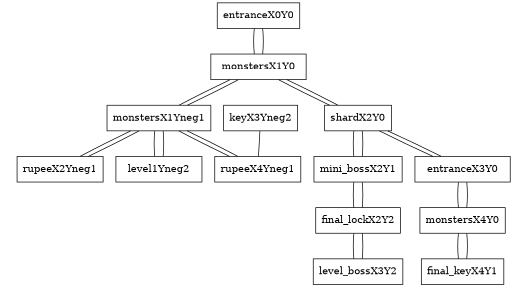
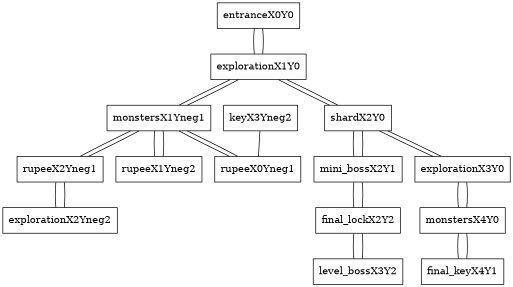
node "monstersX1Y0": label "monstersX1Y0" -> "explorationX1Y0"
node "level1Yneg2": label "level1Yneg2" -> "rupeeX1Yneg2"
node "rupeeX4Yneg1": label "rupeeX4Yneg1" -> "rupeeX0Yneg1"
node "entranceX3Y0": label "entranceX3Y0" -> "explorationX3Y0"
node "explorationX2Yneg2": added
